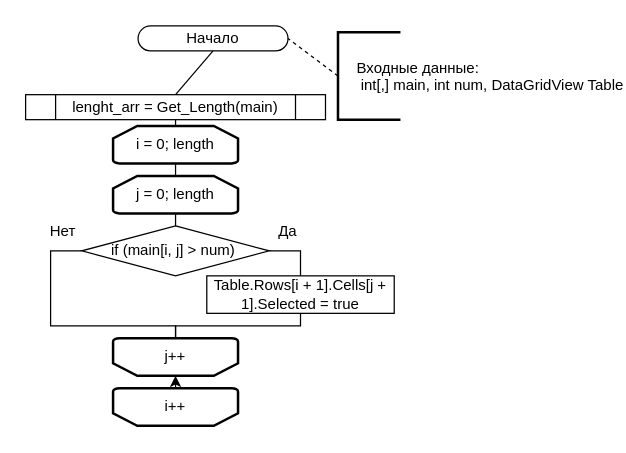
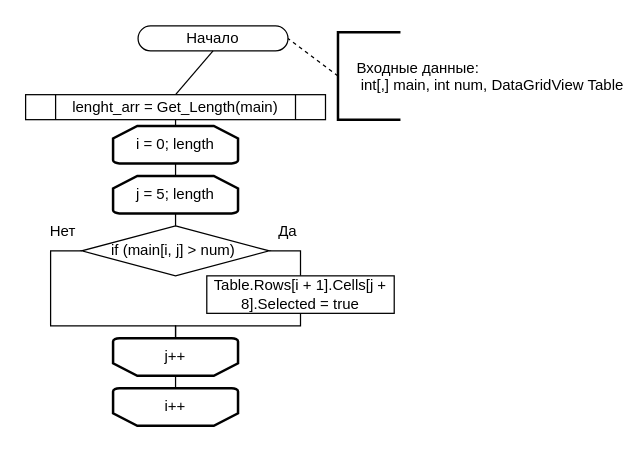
node "j = 0; length": label "j = 0; length" -> "j = 5; length"
node "Table.Rows[i + 1].Cells[j + 1].Selected = true": label "Table.Rows[i + 1].Cells[j + 1].Selected = true" -> "Table.Rows[i + 1].Cells[j + 8].Selected = true"
edge "i++" -> "j++": arrowhead classic -> none
